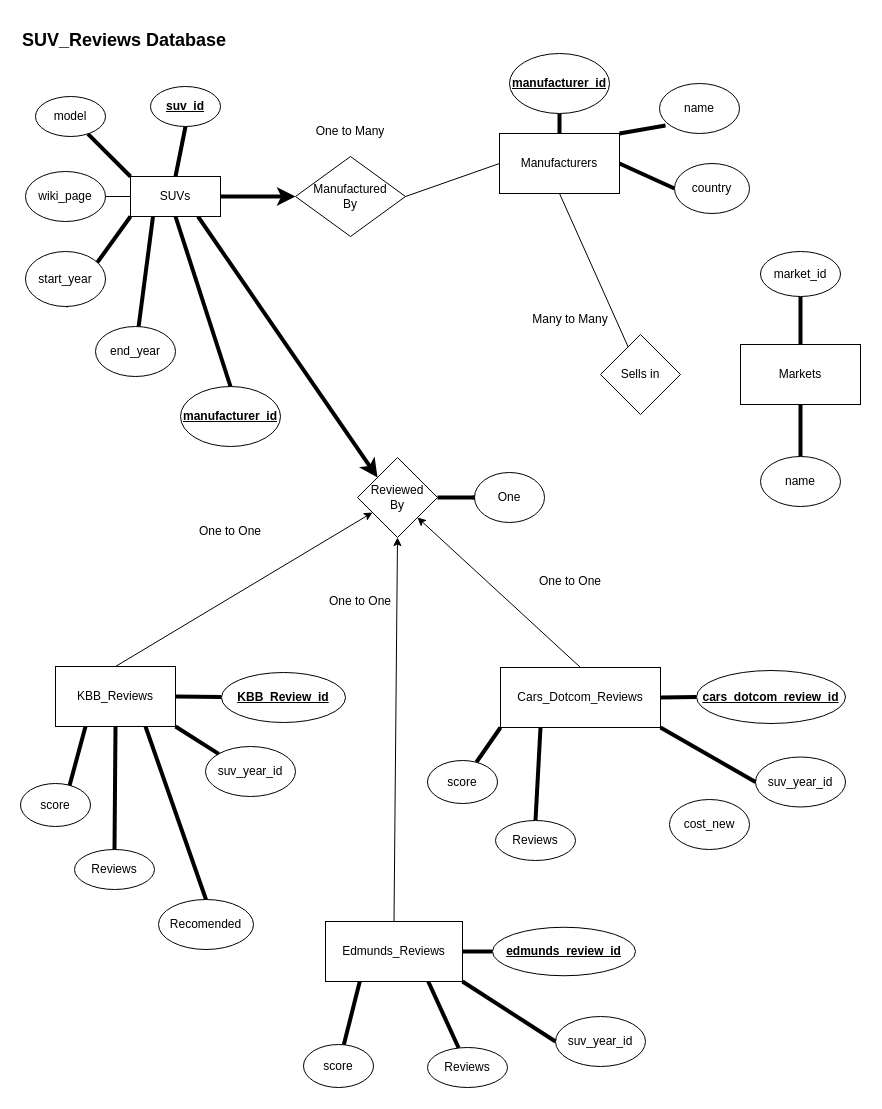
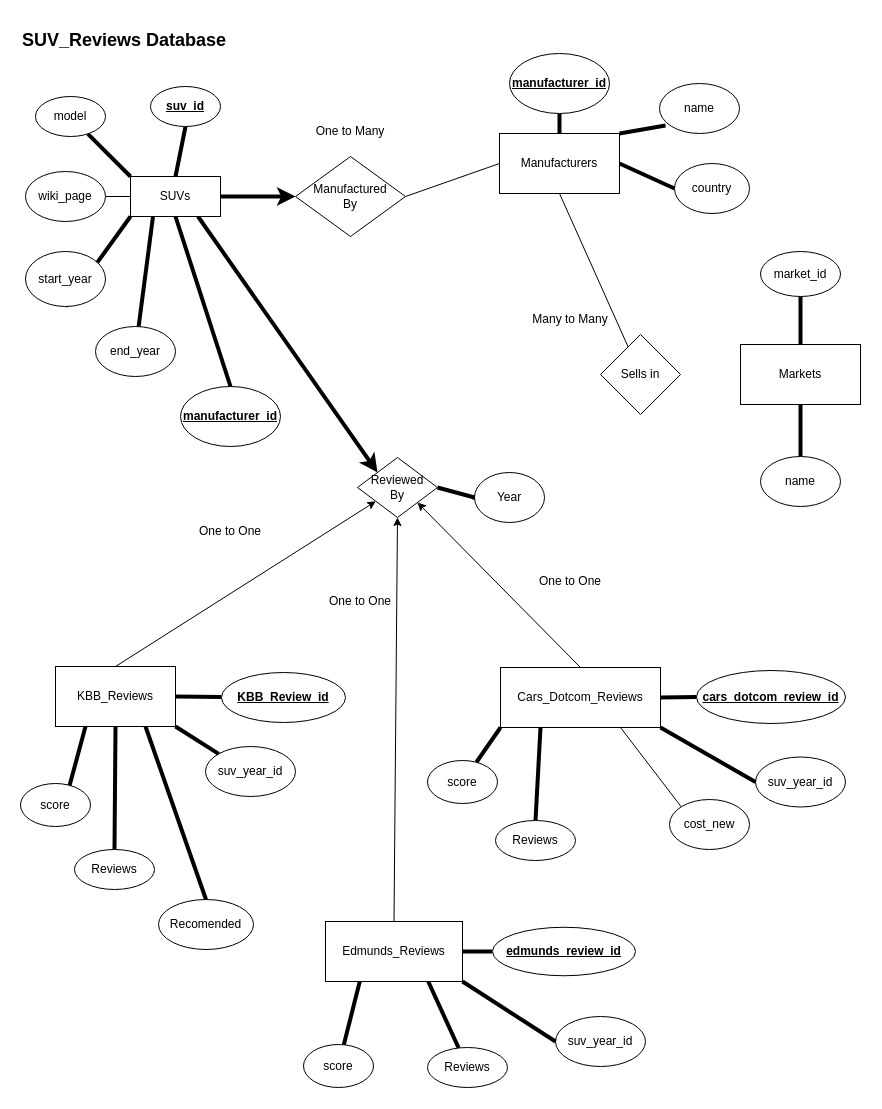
node "Reviewed By": size 80x80 -> 80x60
node "One": label "One" -> "Year"
edge "Cars_Dotcom_Reviews" -- "cost_new": added
